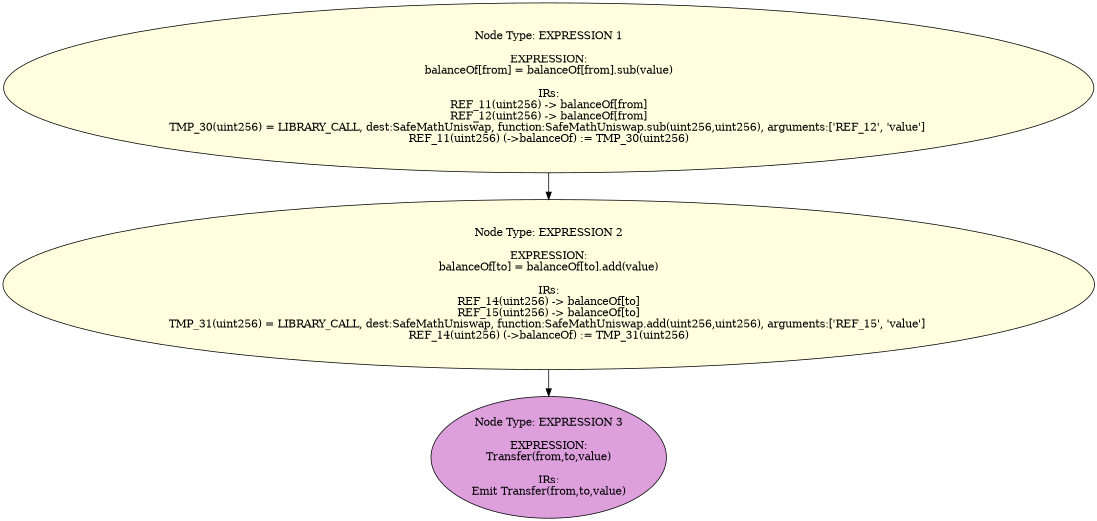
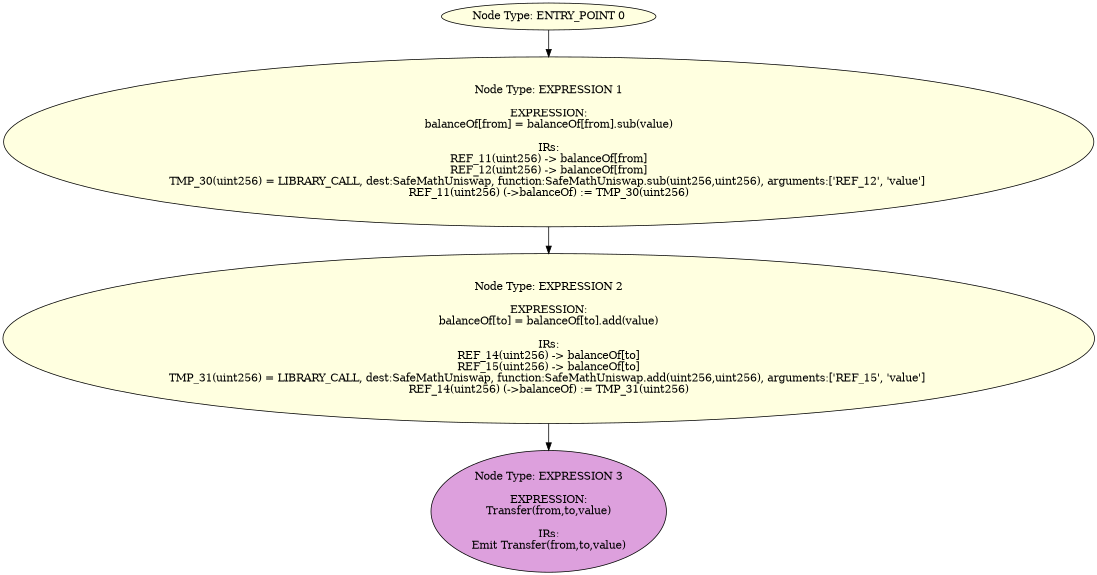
node "Node Type: ENTRY_POINT 0": added
